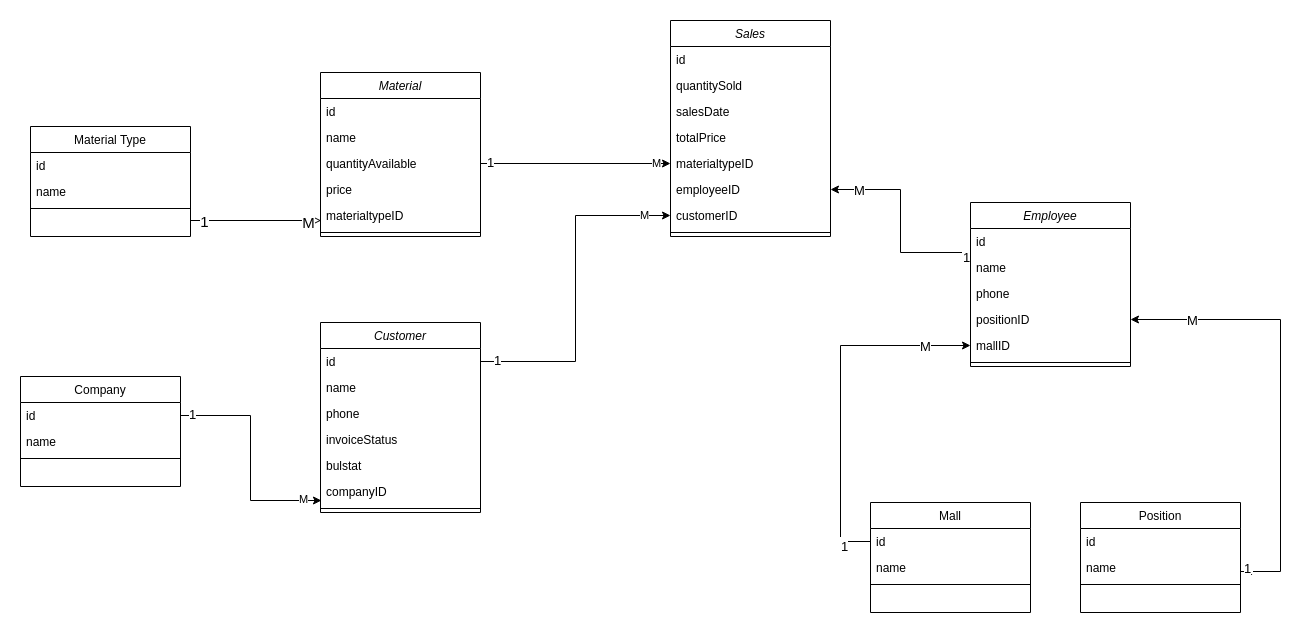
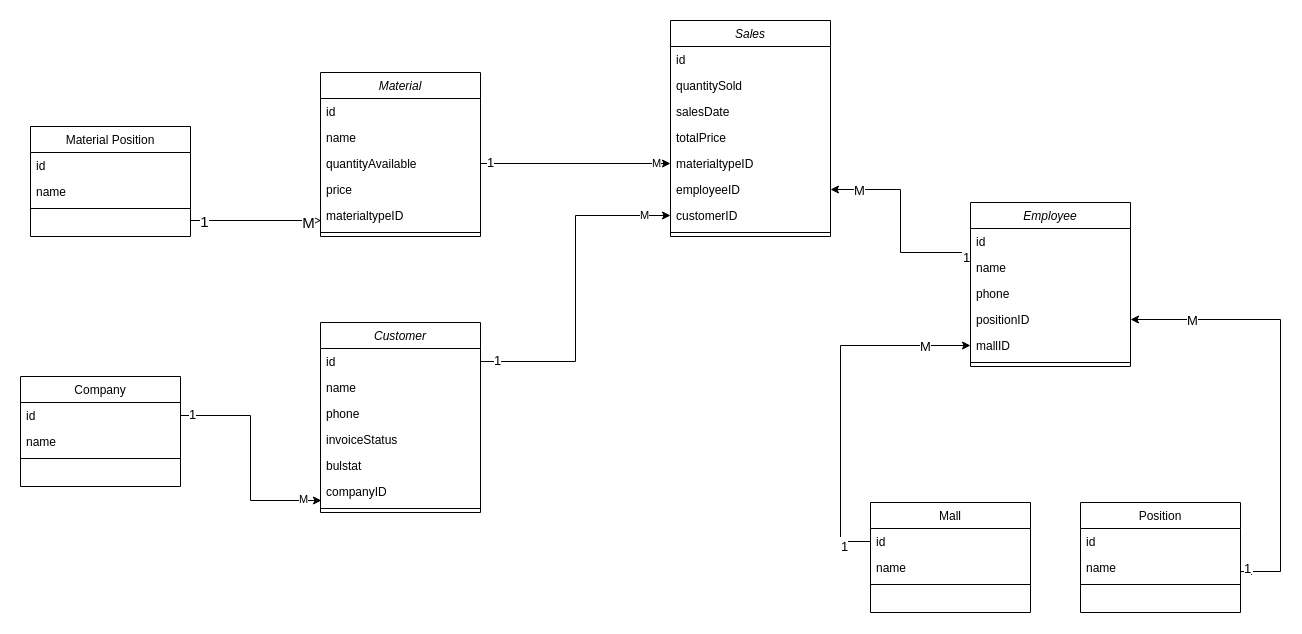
node "Material Type": label "Material Type" -> "Material Position"
